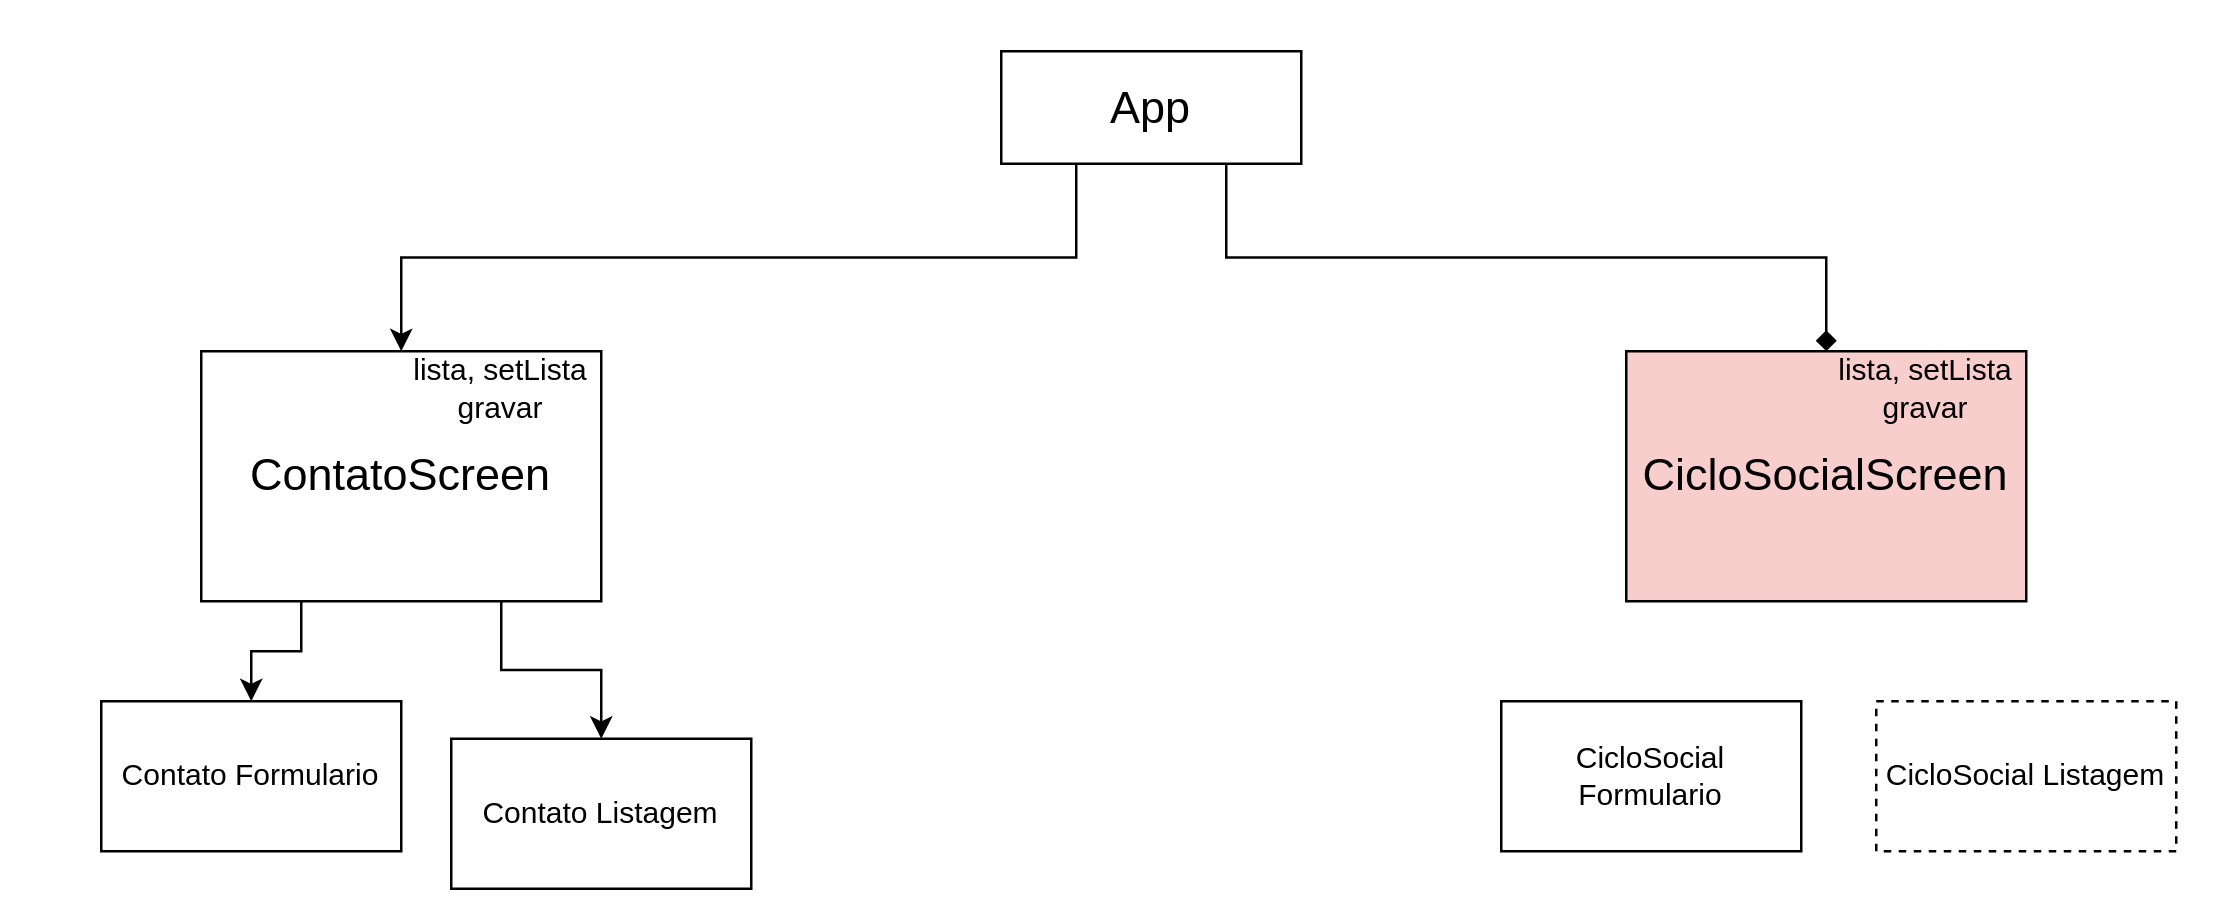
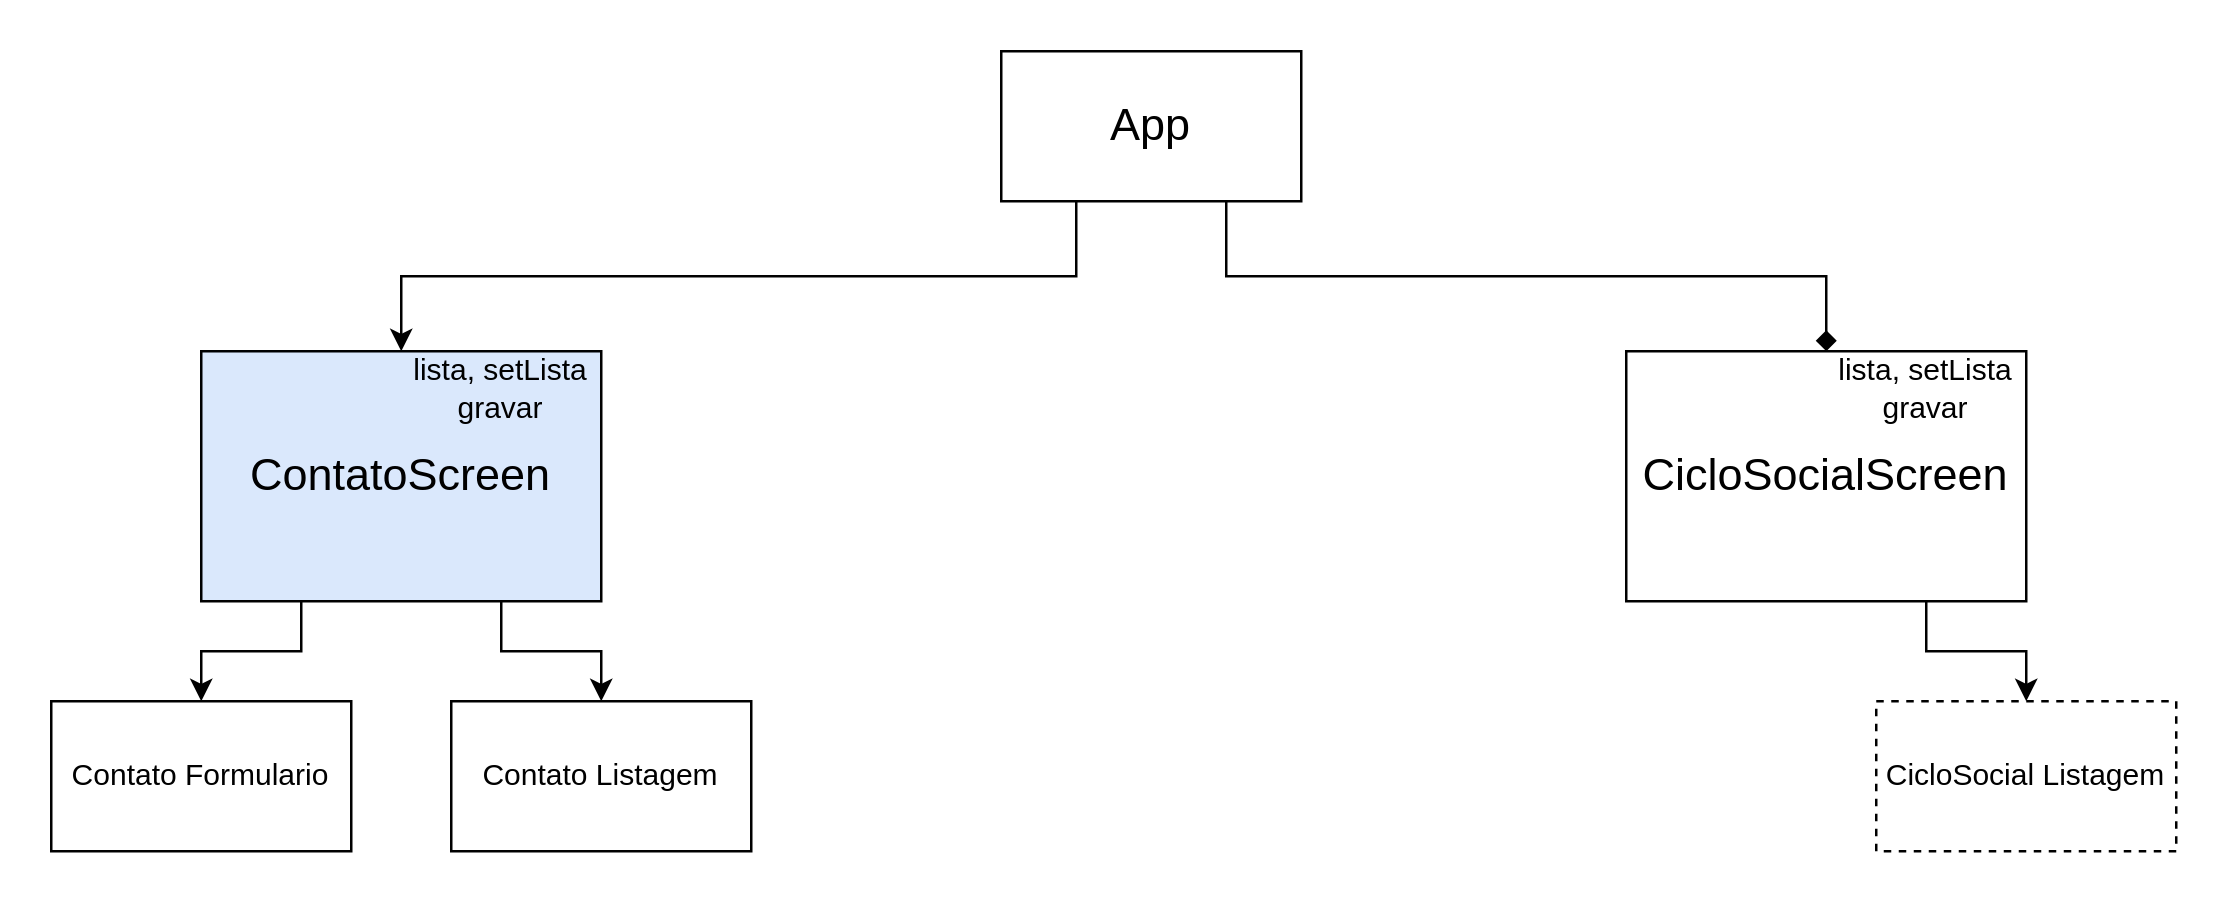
node "App": size 300x113 -> 300x150
node "ContatoScreen": fillcolor #ffffff -> #dae8fc
node "CicloSocialScreen": fillcolor #f8cecc -> #ffffff
edge "CicloSocialScreen" -> "CicloSocial Listagem": added
node "Contato Formulario": moved (251, 776) -> (201, 776)
node "CicloSocial Formulario": removed
node "Contato Listagem": moved (601, 814) -> (601, 776)
